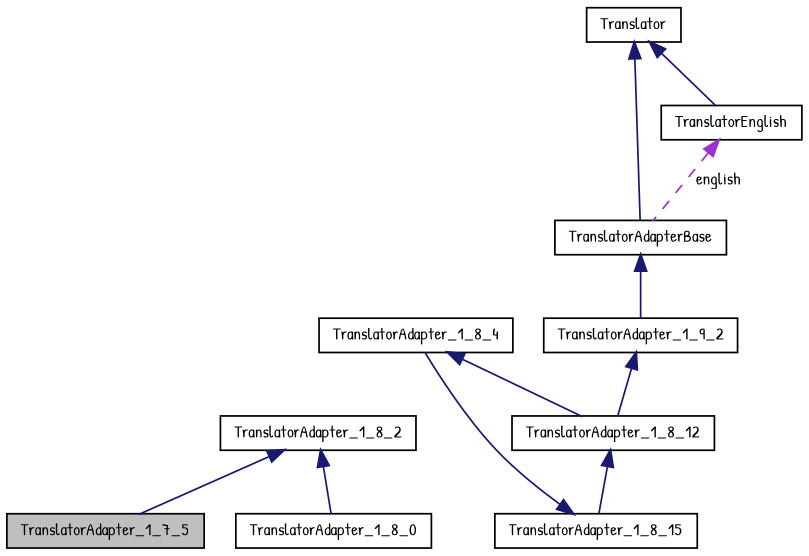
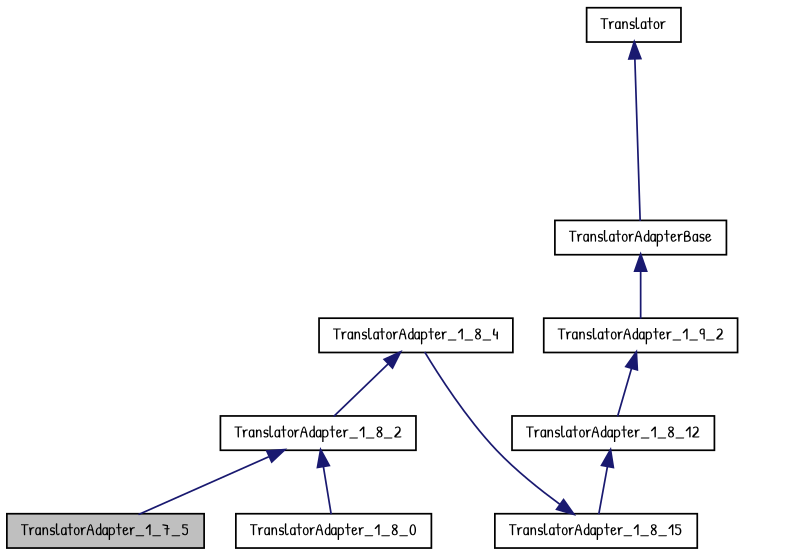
node "TranslatorEnglish": removed
edge "TranslatorAdapter_1_8_12" -> "TranslatorAdapter_1_8_4": now "TranslatorAdapter_1_8_2" -> "TranslatorAdapter_1_8_4"
